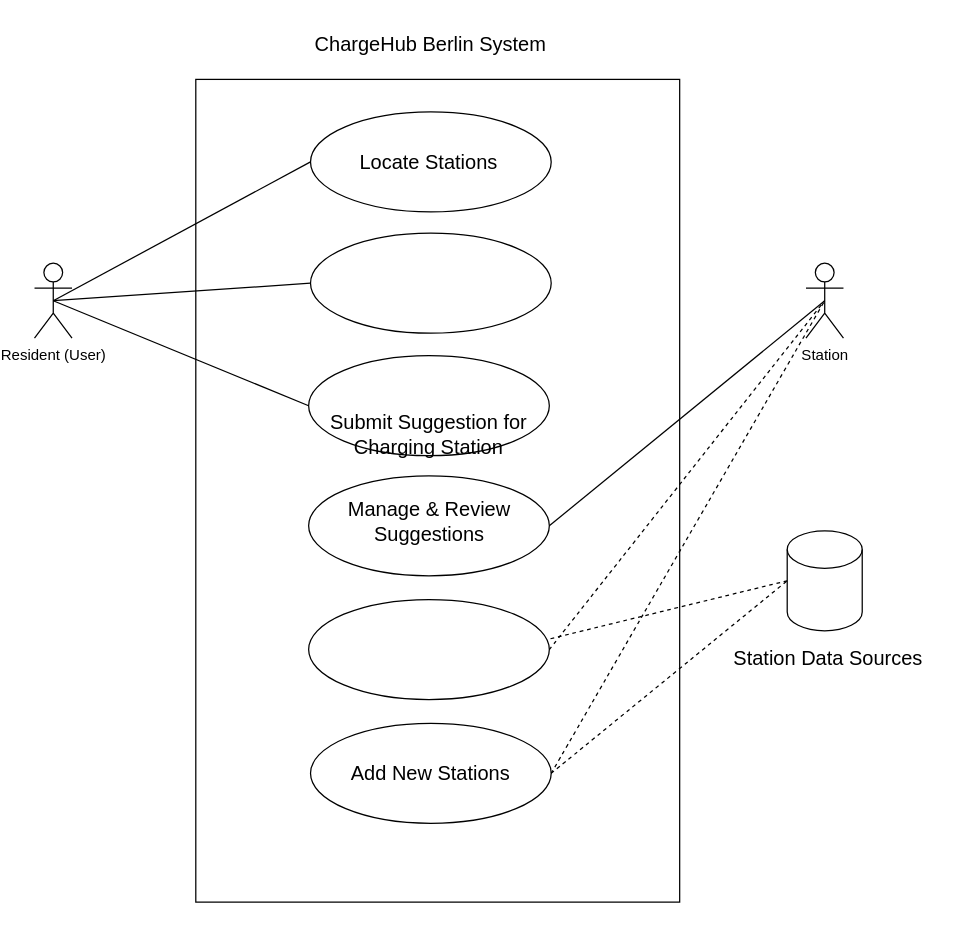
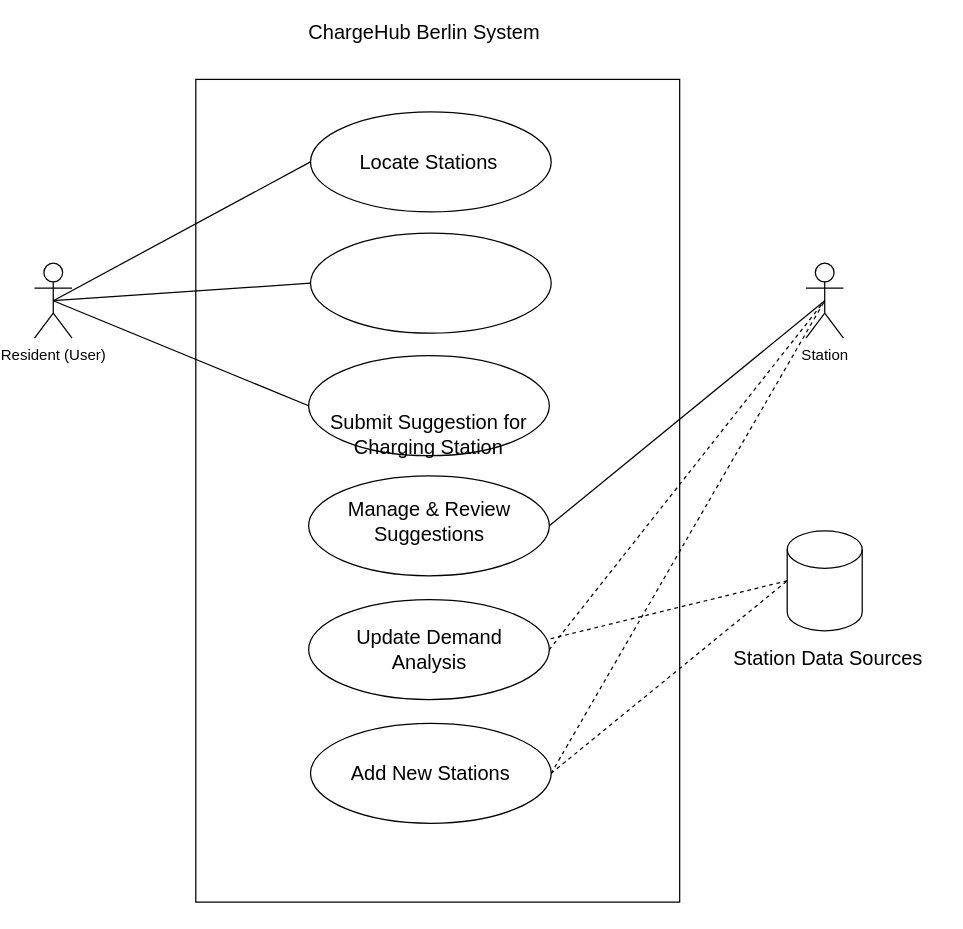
node "ChargeHub Berlin System": moved (431, 44) -> (424, 32)
node "Update Demand Analysis": added
